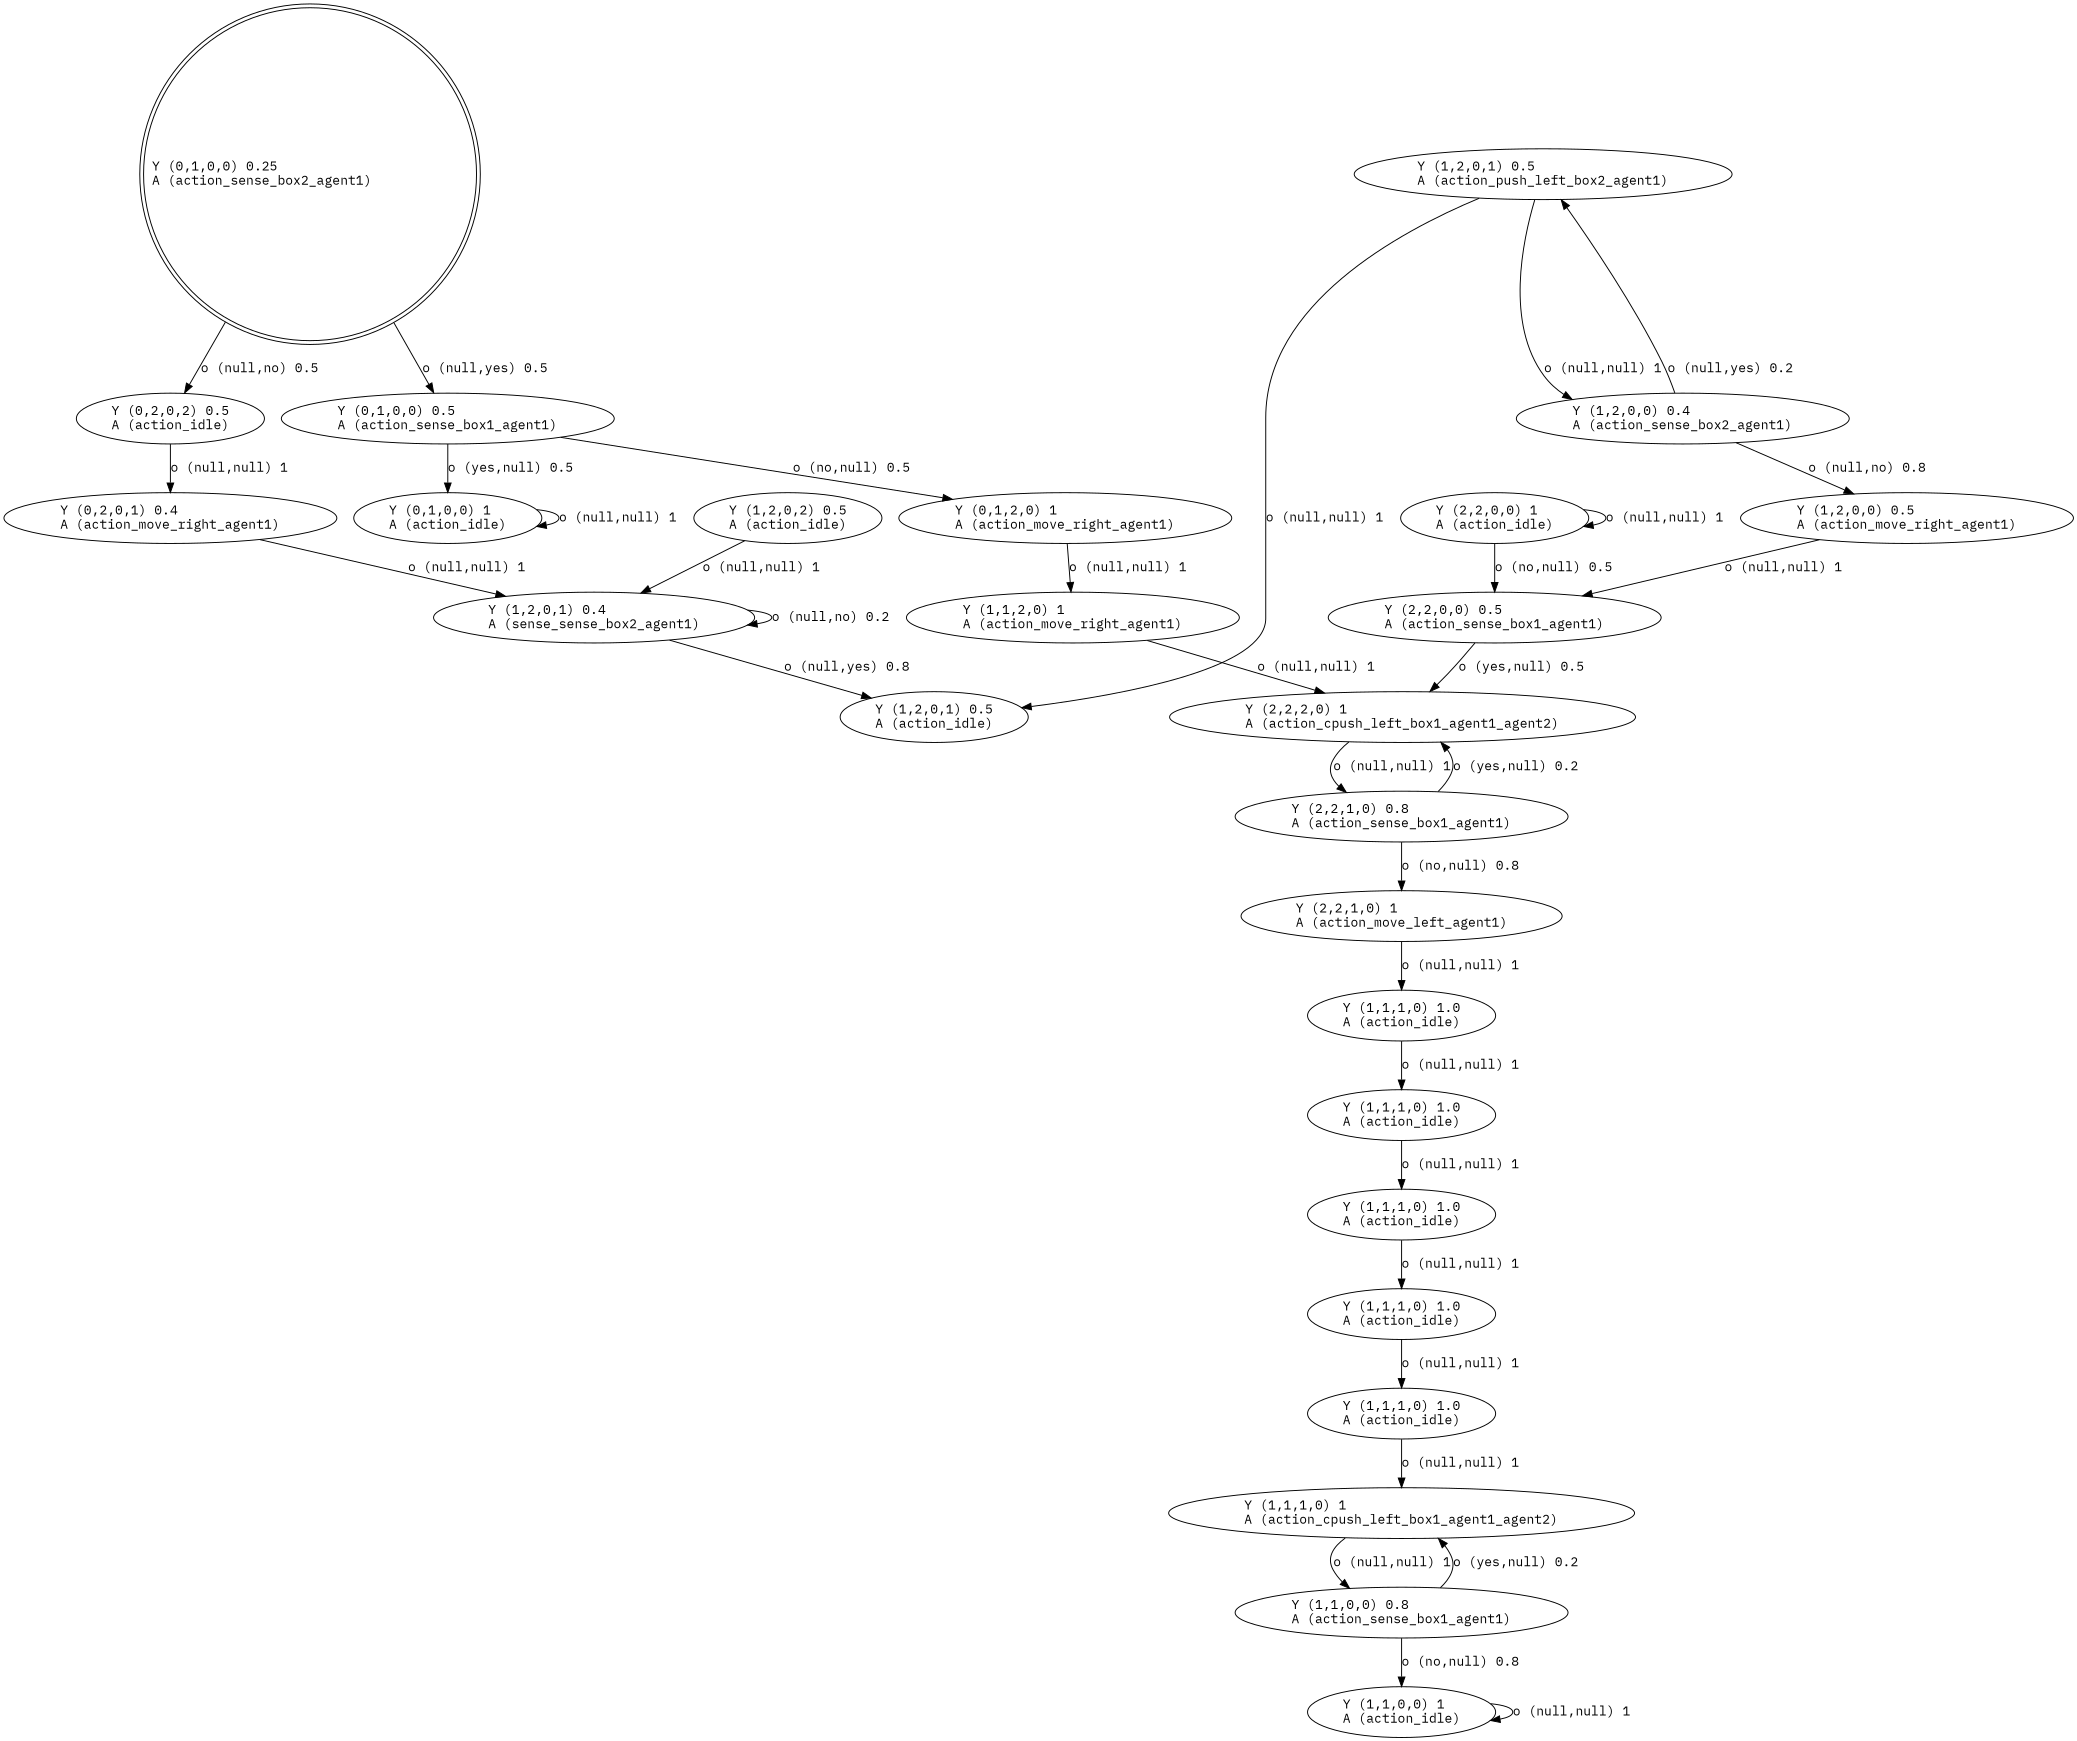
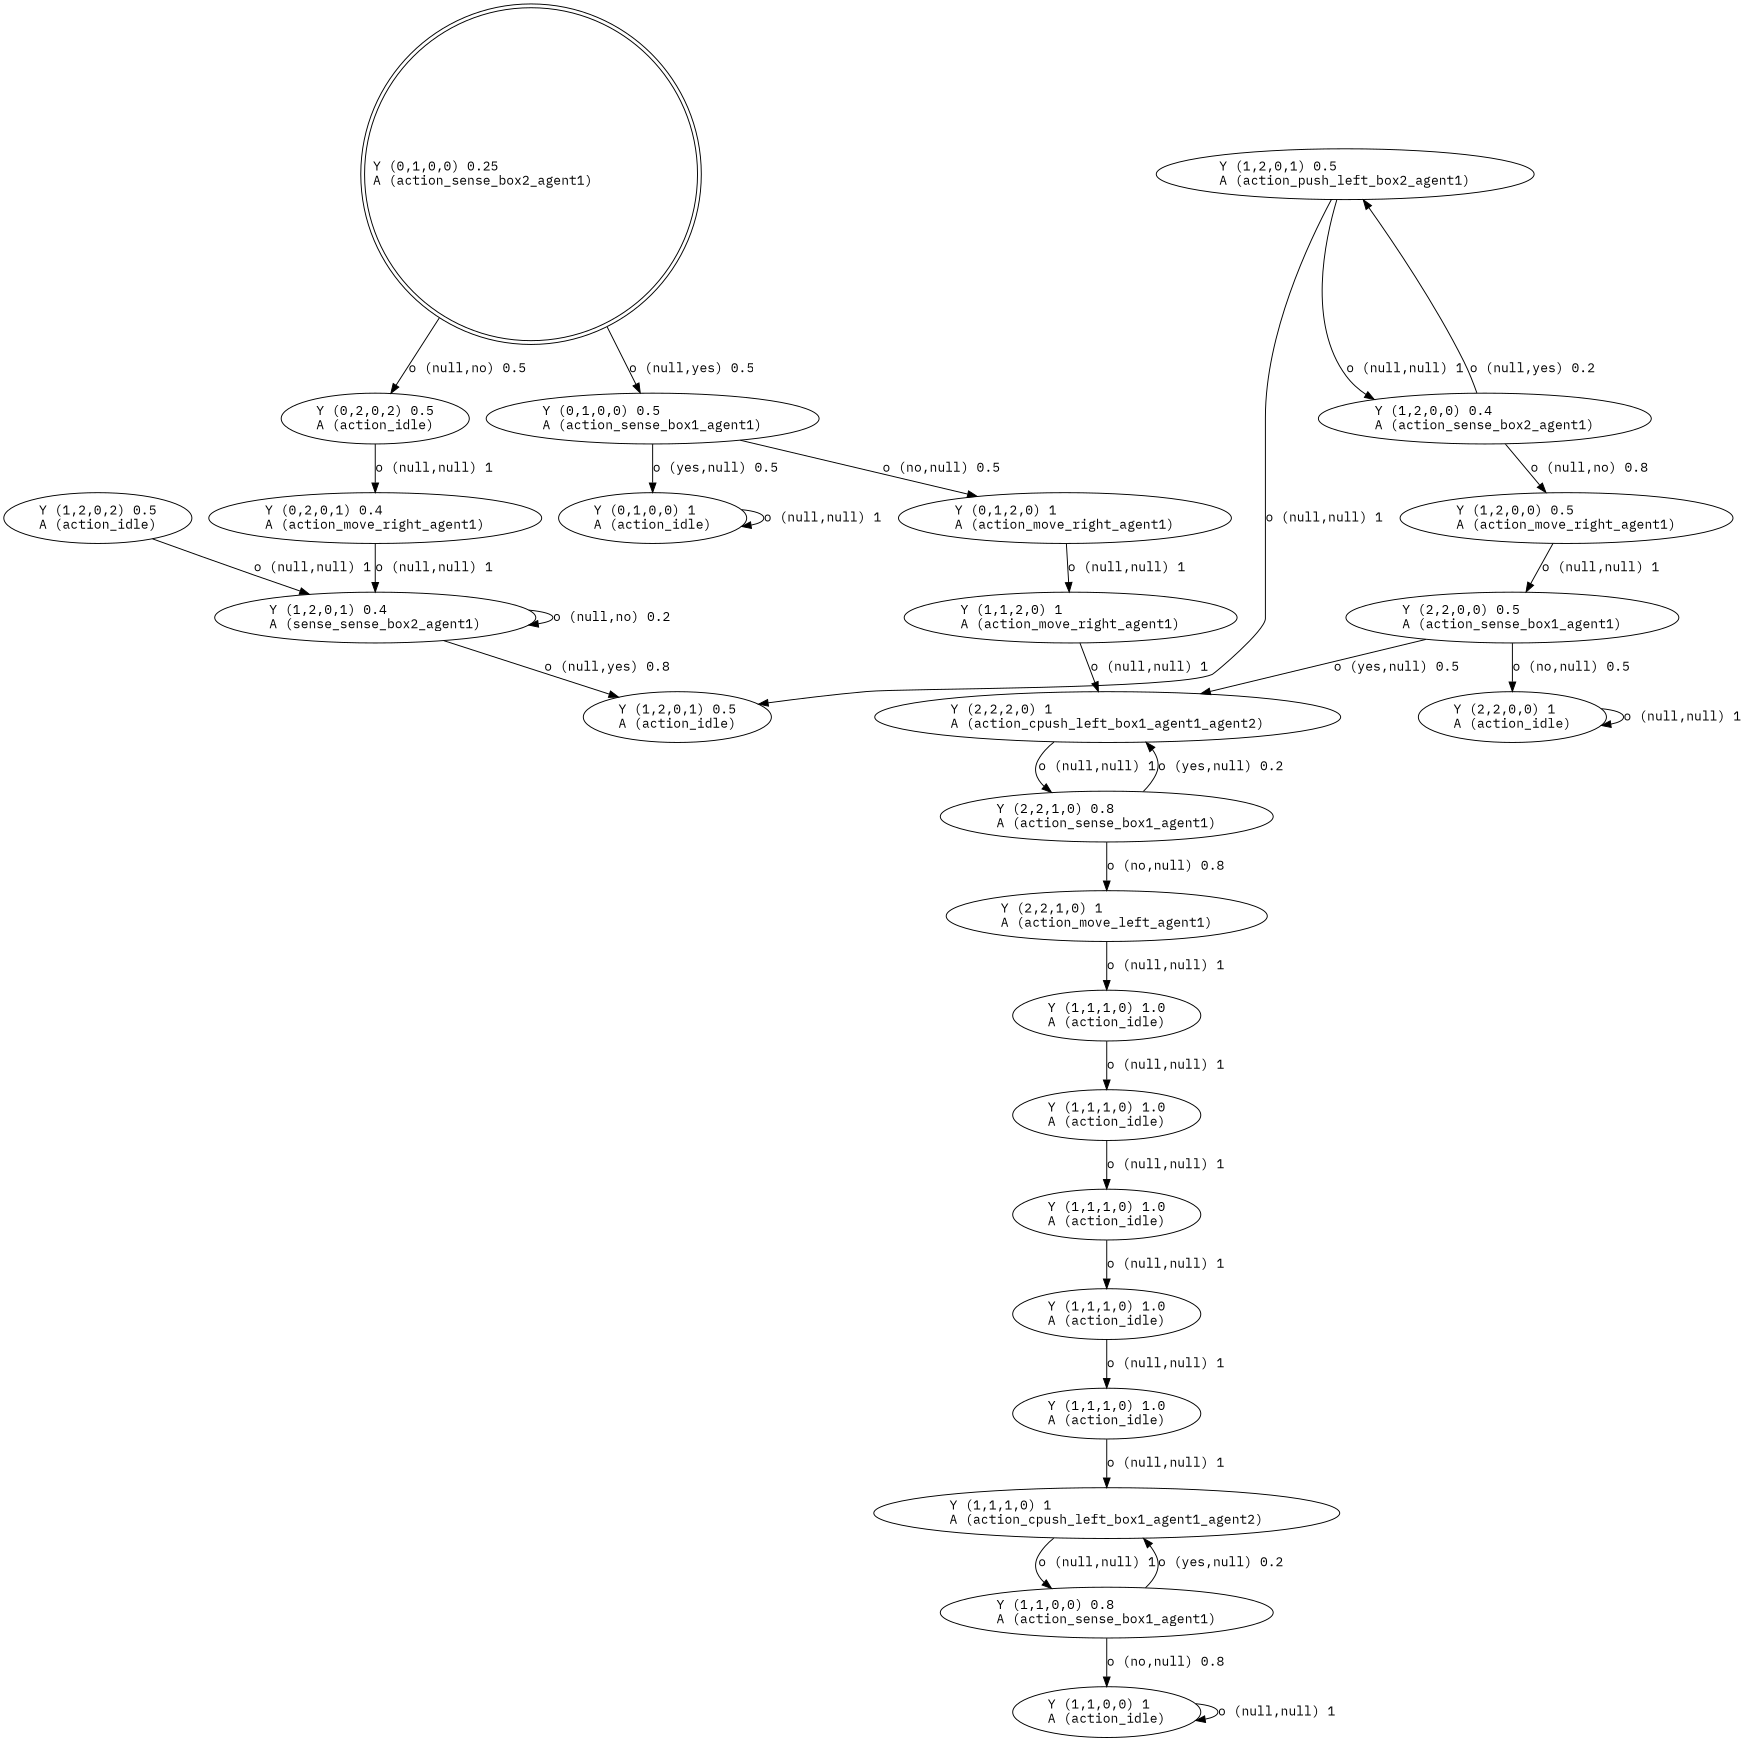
edge "Y (2,2,0,0) 1 A (action_idle)" -> "Y (2,2,0,0) 0.5 A (action_sense_box1_agent1)": reversed
